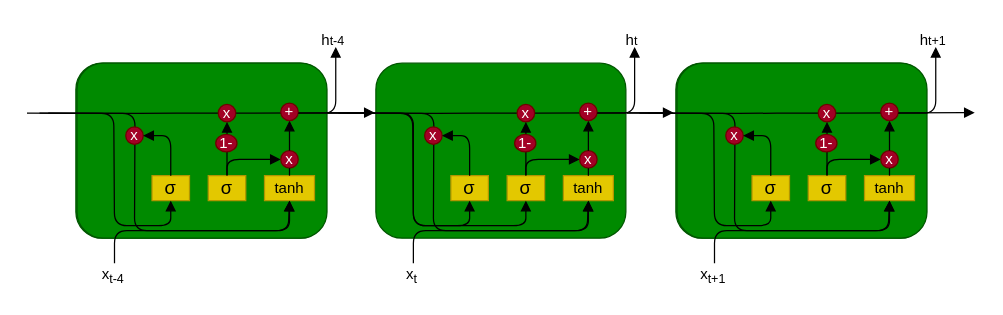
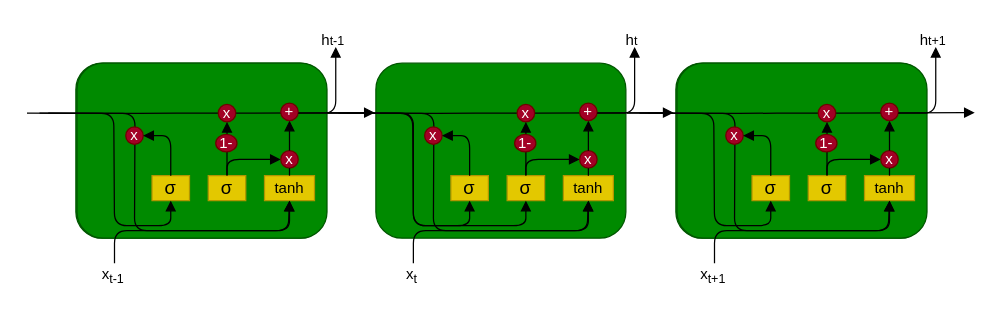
node "ht-4": label "ht-4" -> "ht-1"
node "xt-4": label "xt-4" -> "xt-1"
